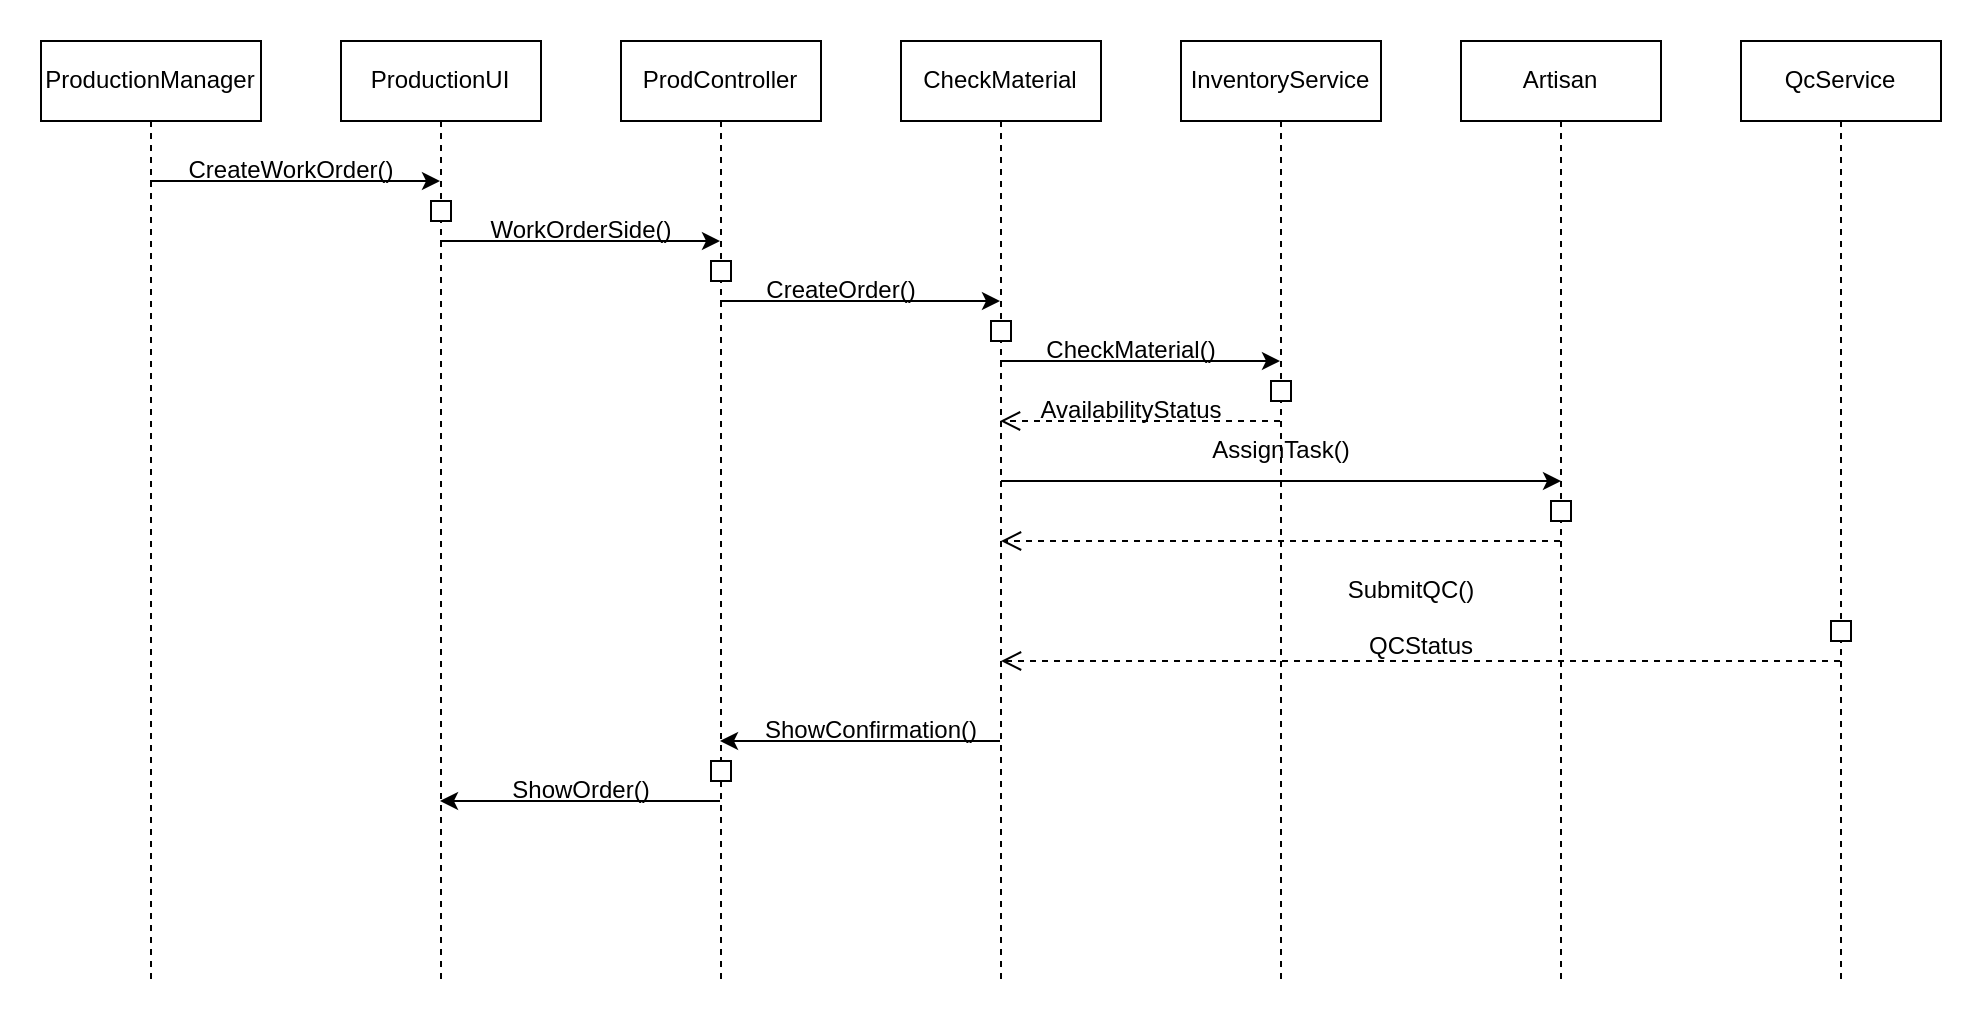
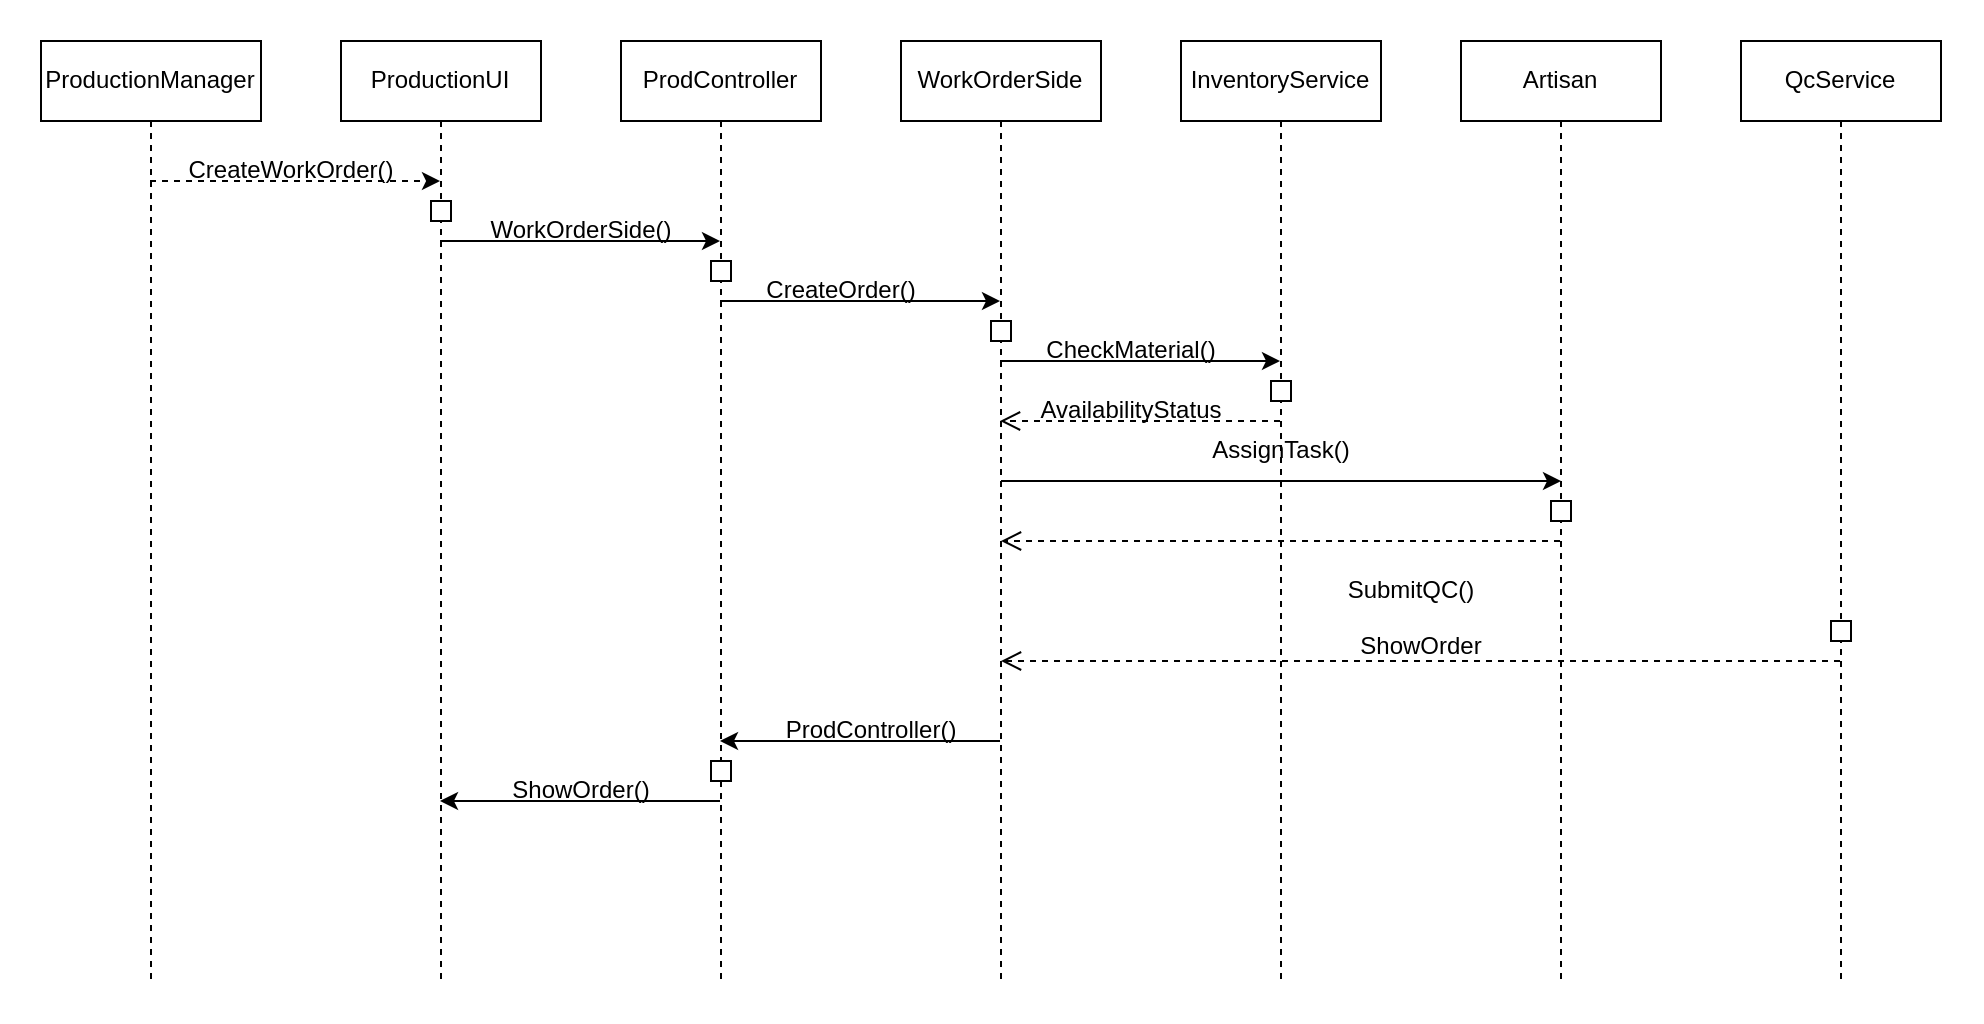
node "CheckMaterial": label "CheckMaterial" -> "WorkOrderSide"
edge "ProductionManager" -> "ProductionUI": style solid -> dashed
node "QCStatus": label "QCStatus" -> "ShowOrder"
node "ShowConfirmation()": label "ShowConfirmation()" -> "ProdController()"
